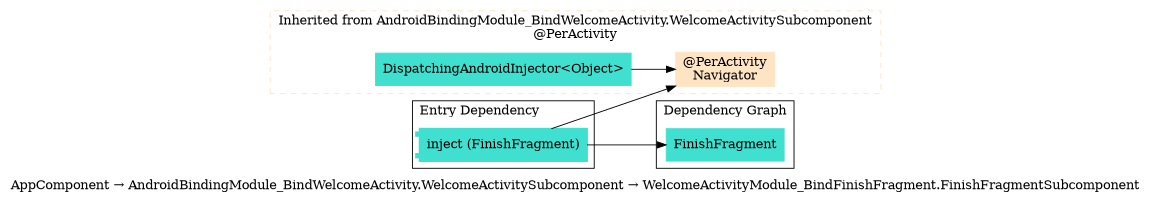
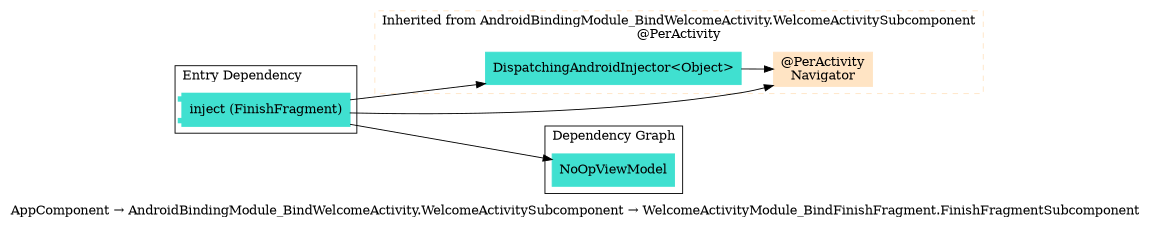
edge "inject (FinishFragment)" -> "DispatchingAndroidInjector<Object>": added
node "FinishFragment": label "FinishFragment" -> "NoOpViewModel"
